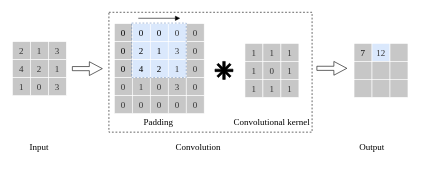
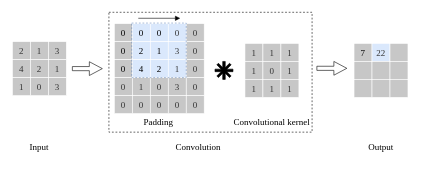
node "12": label "12" -> "22"
node "Output": moved (372, 147) -> (381, 147)
